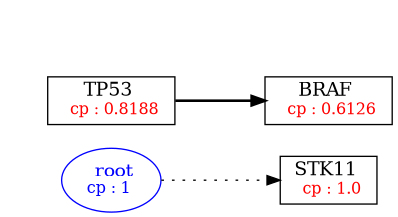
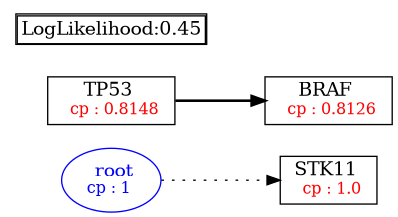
node "LogLikelihood:0.45": added
node "TP53": text "cp : 0.8188" -> "cp : 0.8148"
node "BRAF": text "cp : 0.6126" -> "cp : 0.8126"
